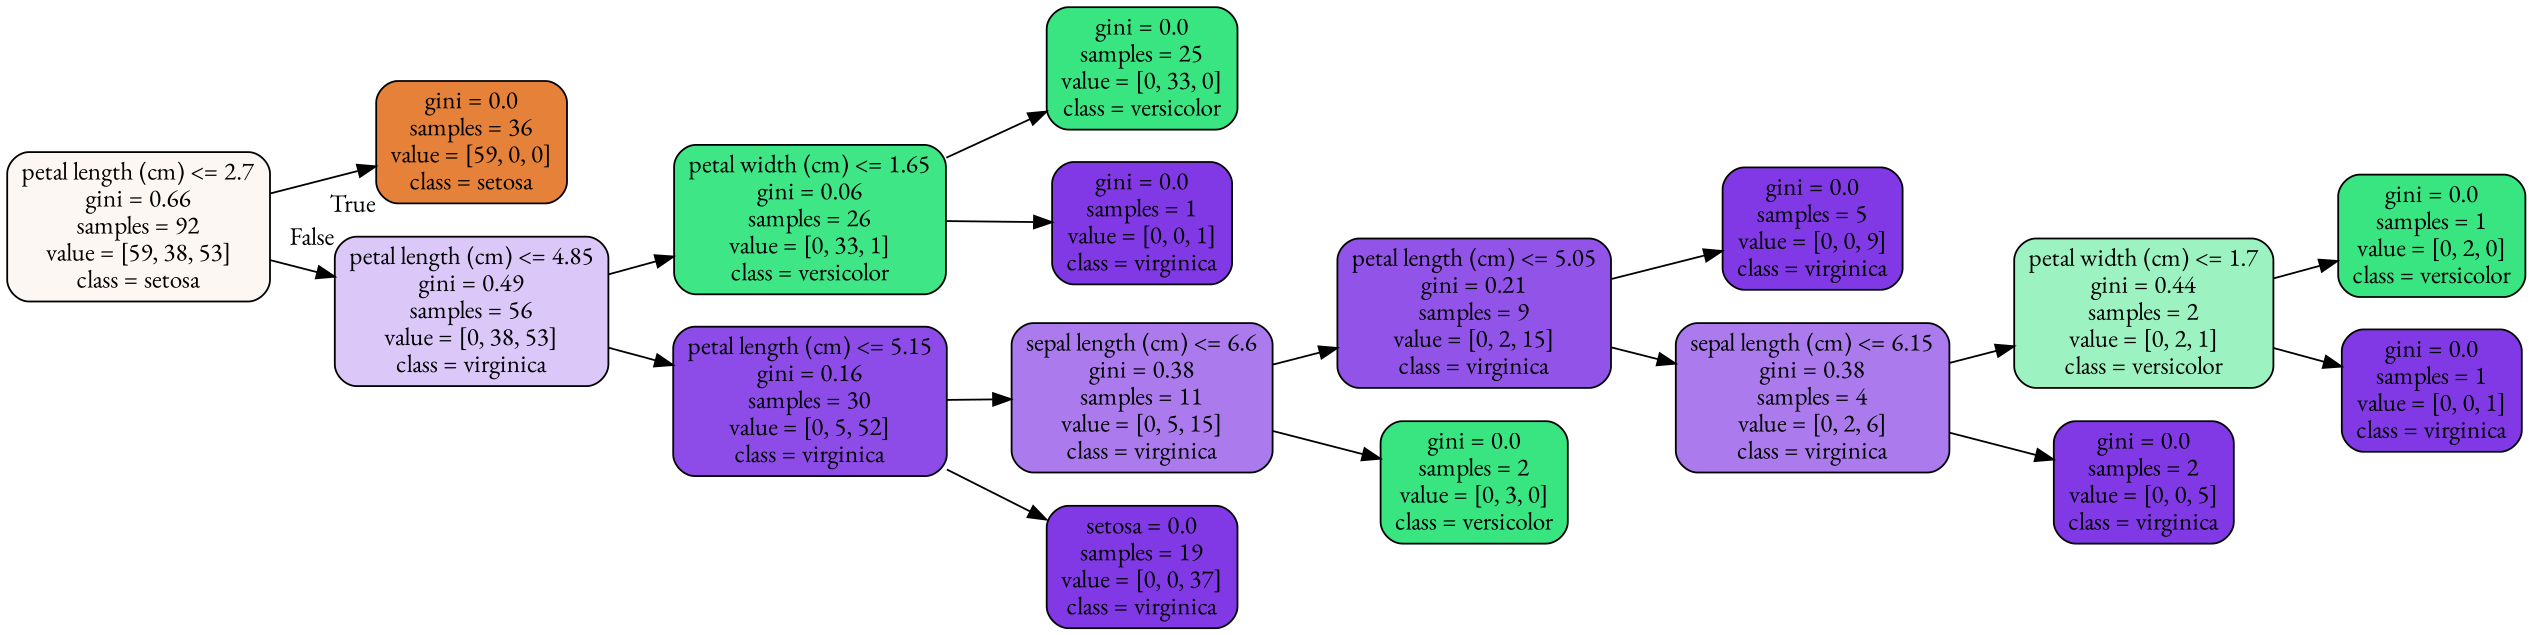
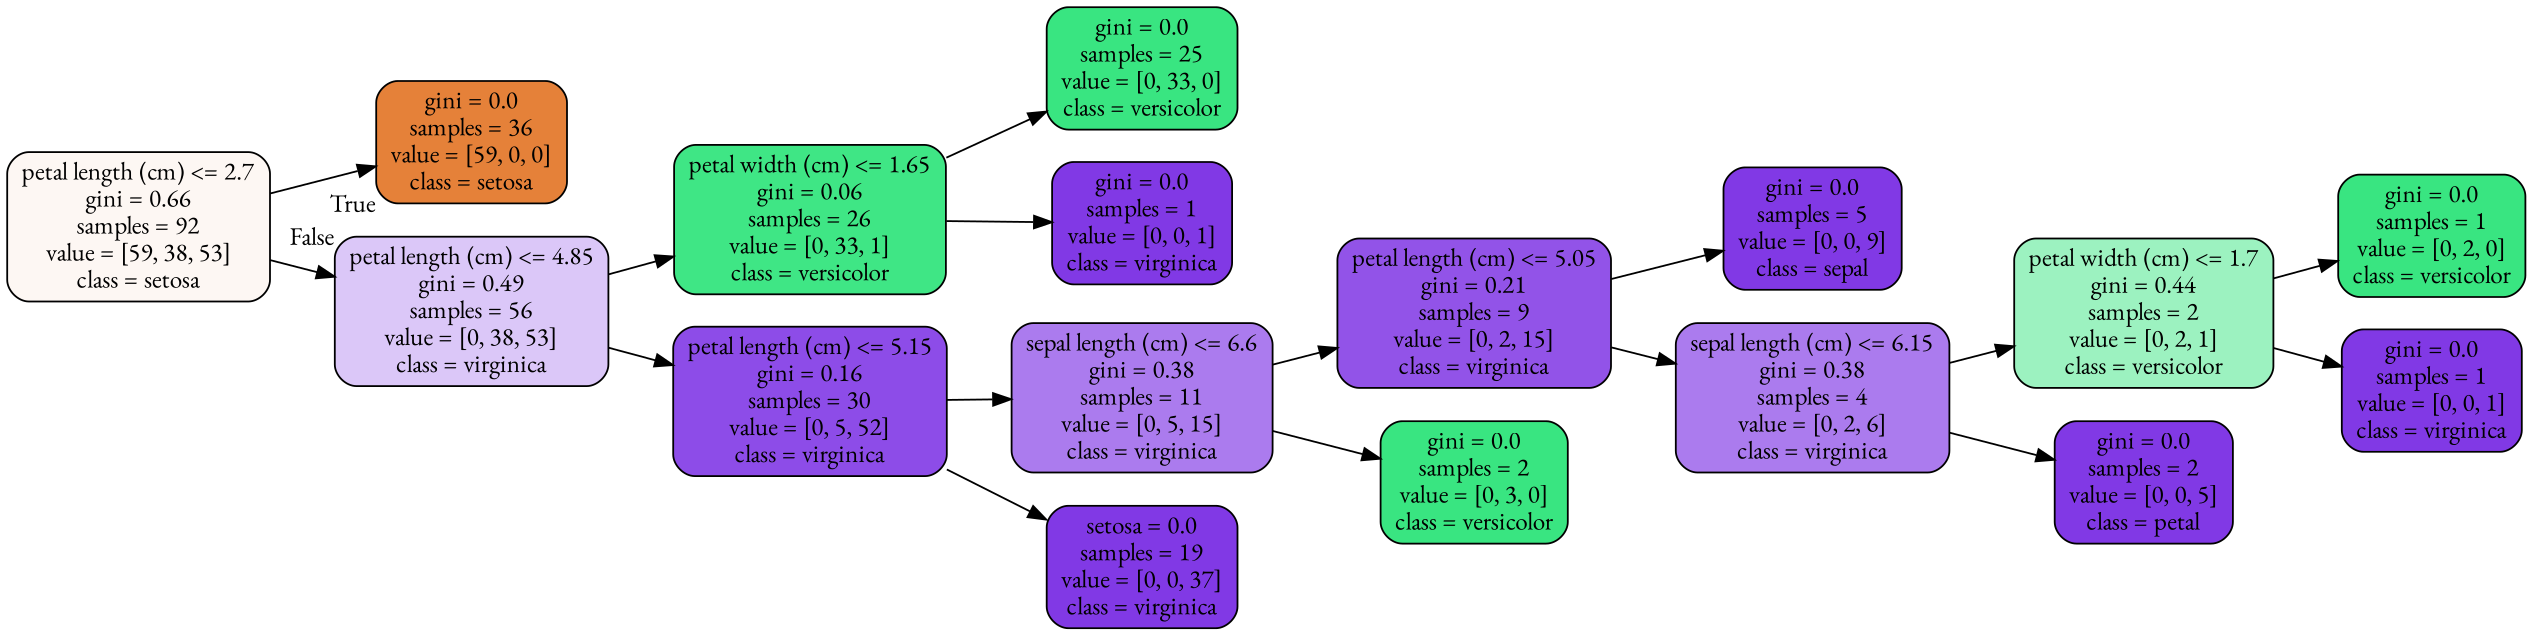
node "gini = 0.0 samples = 5 value = [0, 0, 9] class = virginica": label "gini = 0.0 samples = 5 value = [0, 0, 9] class = virginica" -> "gini = 0.0 samples = 5 value = [0, 0, 9] class = sepal"
node "gini = 0.0 samples = 2 value = [0, 0, 5] class = virginica": label "gini = 0.0 samples = 2 value = [0, 0, 5] class = virginica" -> "gini = 0.0 samples = 2 value = [0, 0, 5] class = petal"
